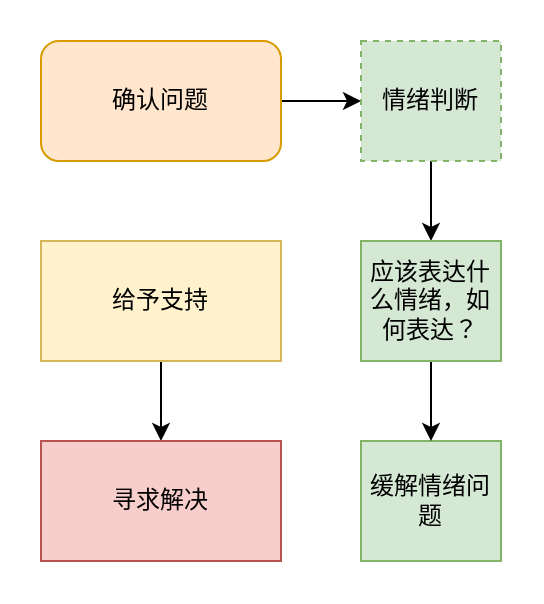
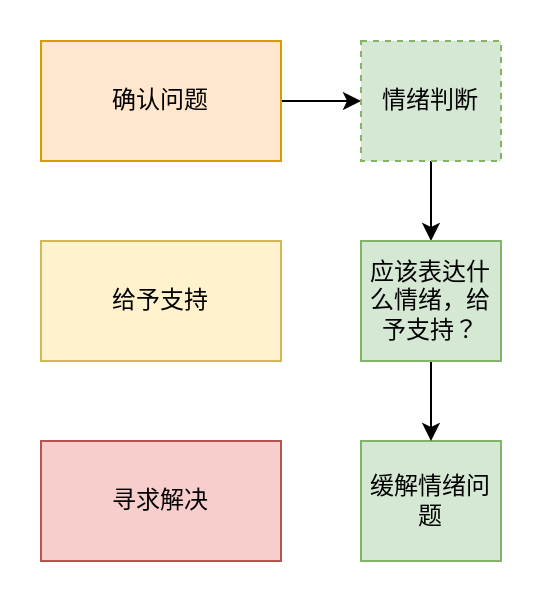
node "确认问题": shape rounded rectangle -> rectangle
node "应该表达什么情绪，如何表达？": label "应该表达什么情绪，如何表达？" -> "应该表达什么情绪，给予支持？"
edge "给予支持" -> "寻求解决": removed
